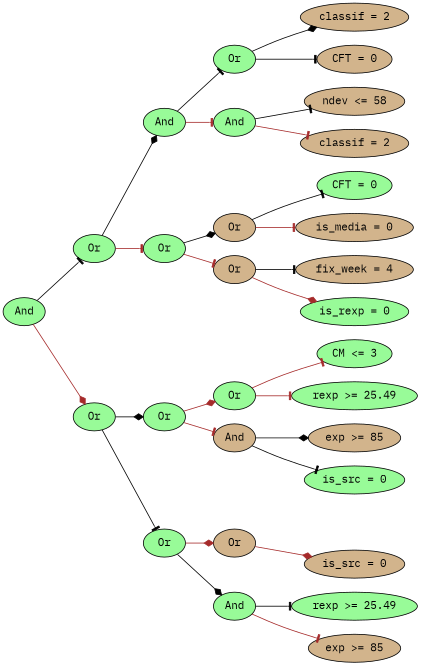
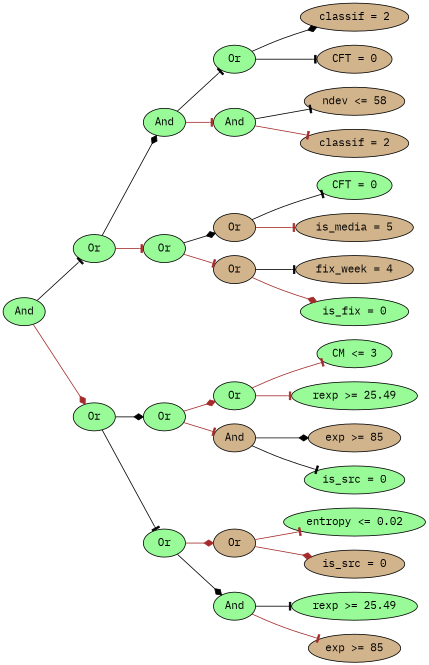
node "is_media = 0": label "is_media = 0" -> "is_media = 5"
node "is_rexp = 0": label "is_rexp = 0" -> "is_fix = 0"
node "entropy <= 0.02": added
